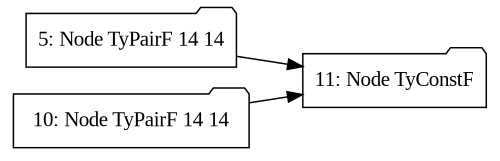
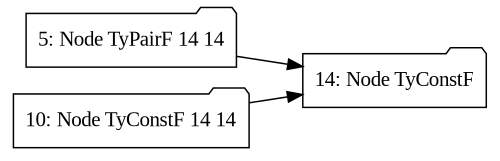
node "11: Node TyConstF": label "11: Node TyConstF" -> "14: Node TyConstF"
node "10: Node TyPairF 14 14": label "10: Node TyPairF 14 14" -> "10: Node TyConstF 14 14"
